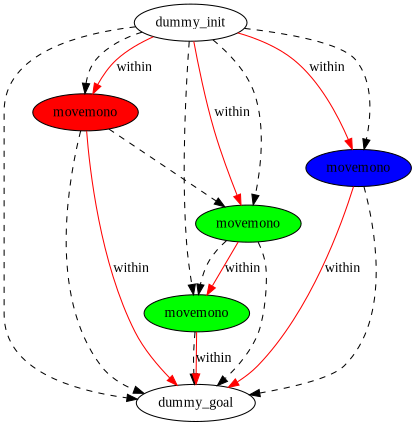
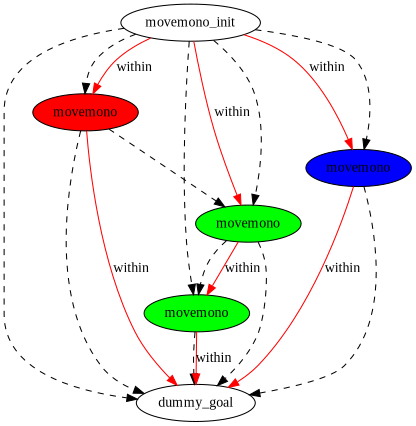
node "dummy_init": label "dummy_init" -> "movemono_init"
